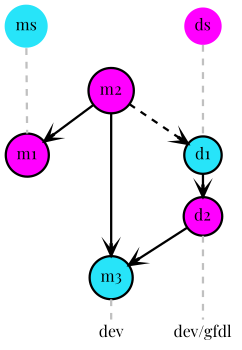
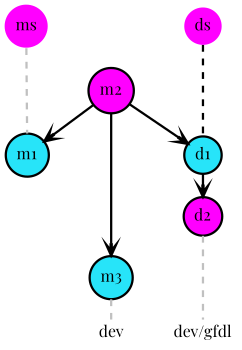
node "ms": fillcolor #27e4f9 -> magenta
edge "ds" -- "d1": color gray -> black
edge "m2" -> "d1": style dashed -> solid
node "m1": fillcolor magenta -> #27e4f9
edge "d2" -> "m3": removed
